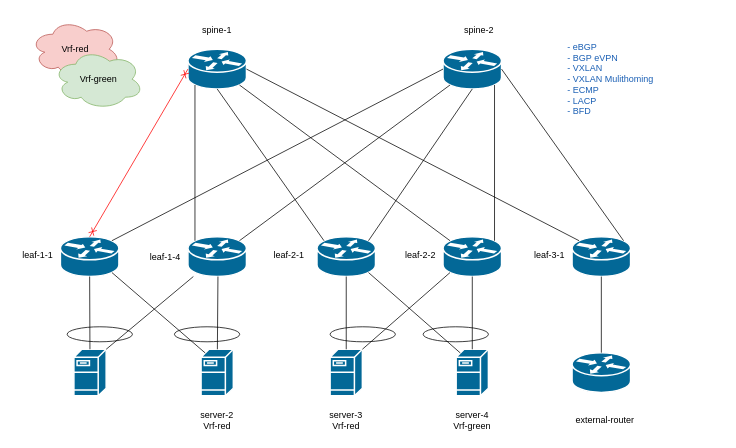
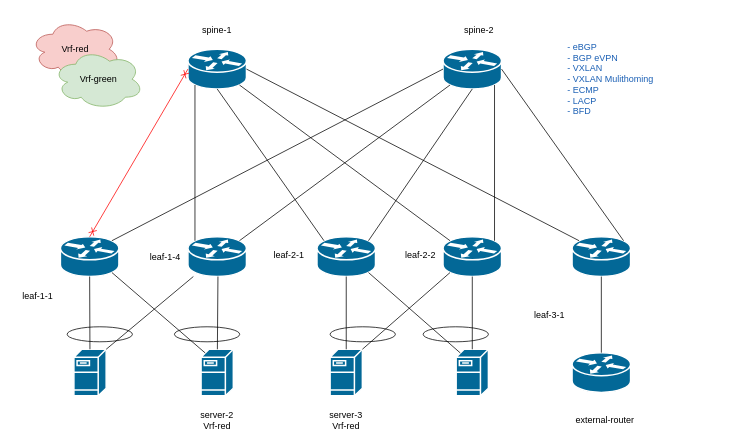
node "leaf-1-1": moved (38, 255) -> (38, 297)
node "leaf-3-1": moved (549, 255) -> (549, 315)
node "server-4 Vrf-green": removed
